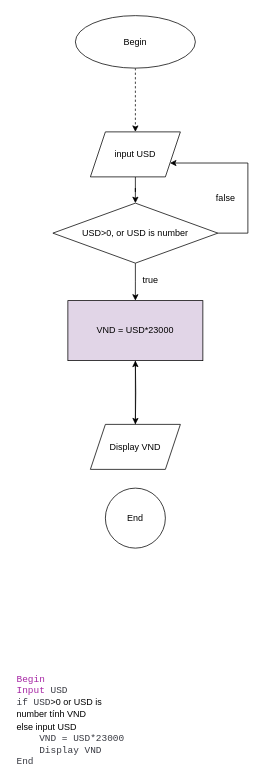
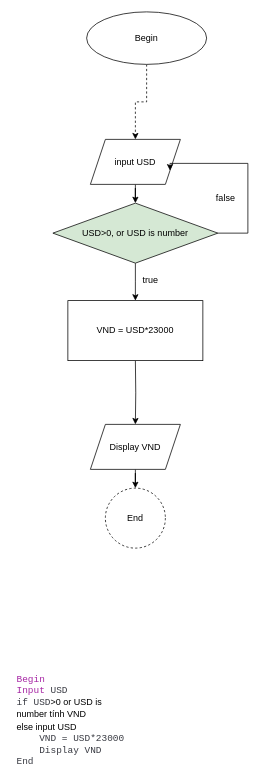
node "Begin": moved (135, 42) -> (147, 38)
node "input USD": moved (135, 154) -> (135, 162)
node "USD>0, or USD is number": fillcolor #ffffff -> #d5e8d4
node "VND = USD*23000": fillcolor #e1d5e7 -> #ffffff
edge "Display VND" -> "VND = USD*23000": now "Display VND" -> "End"
node "End": style solid -> dashed
